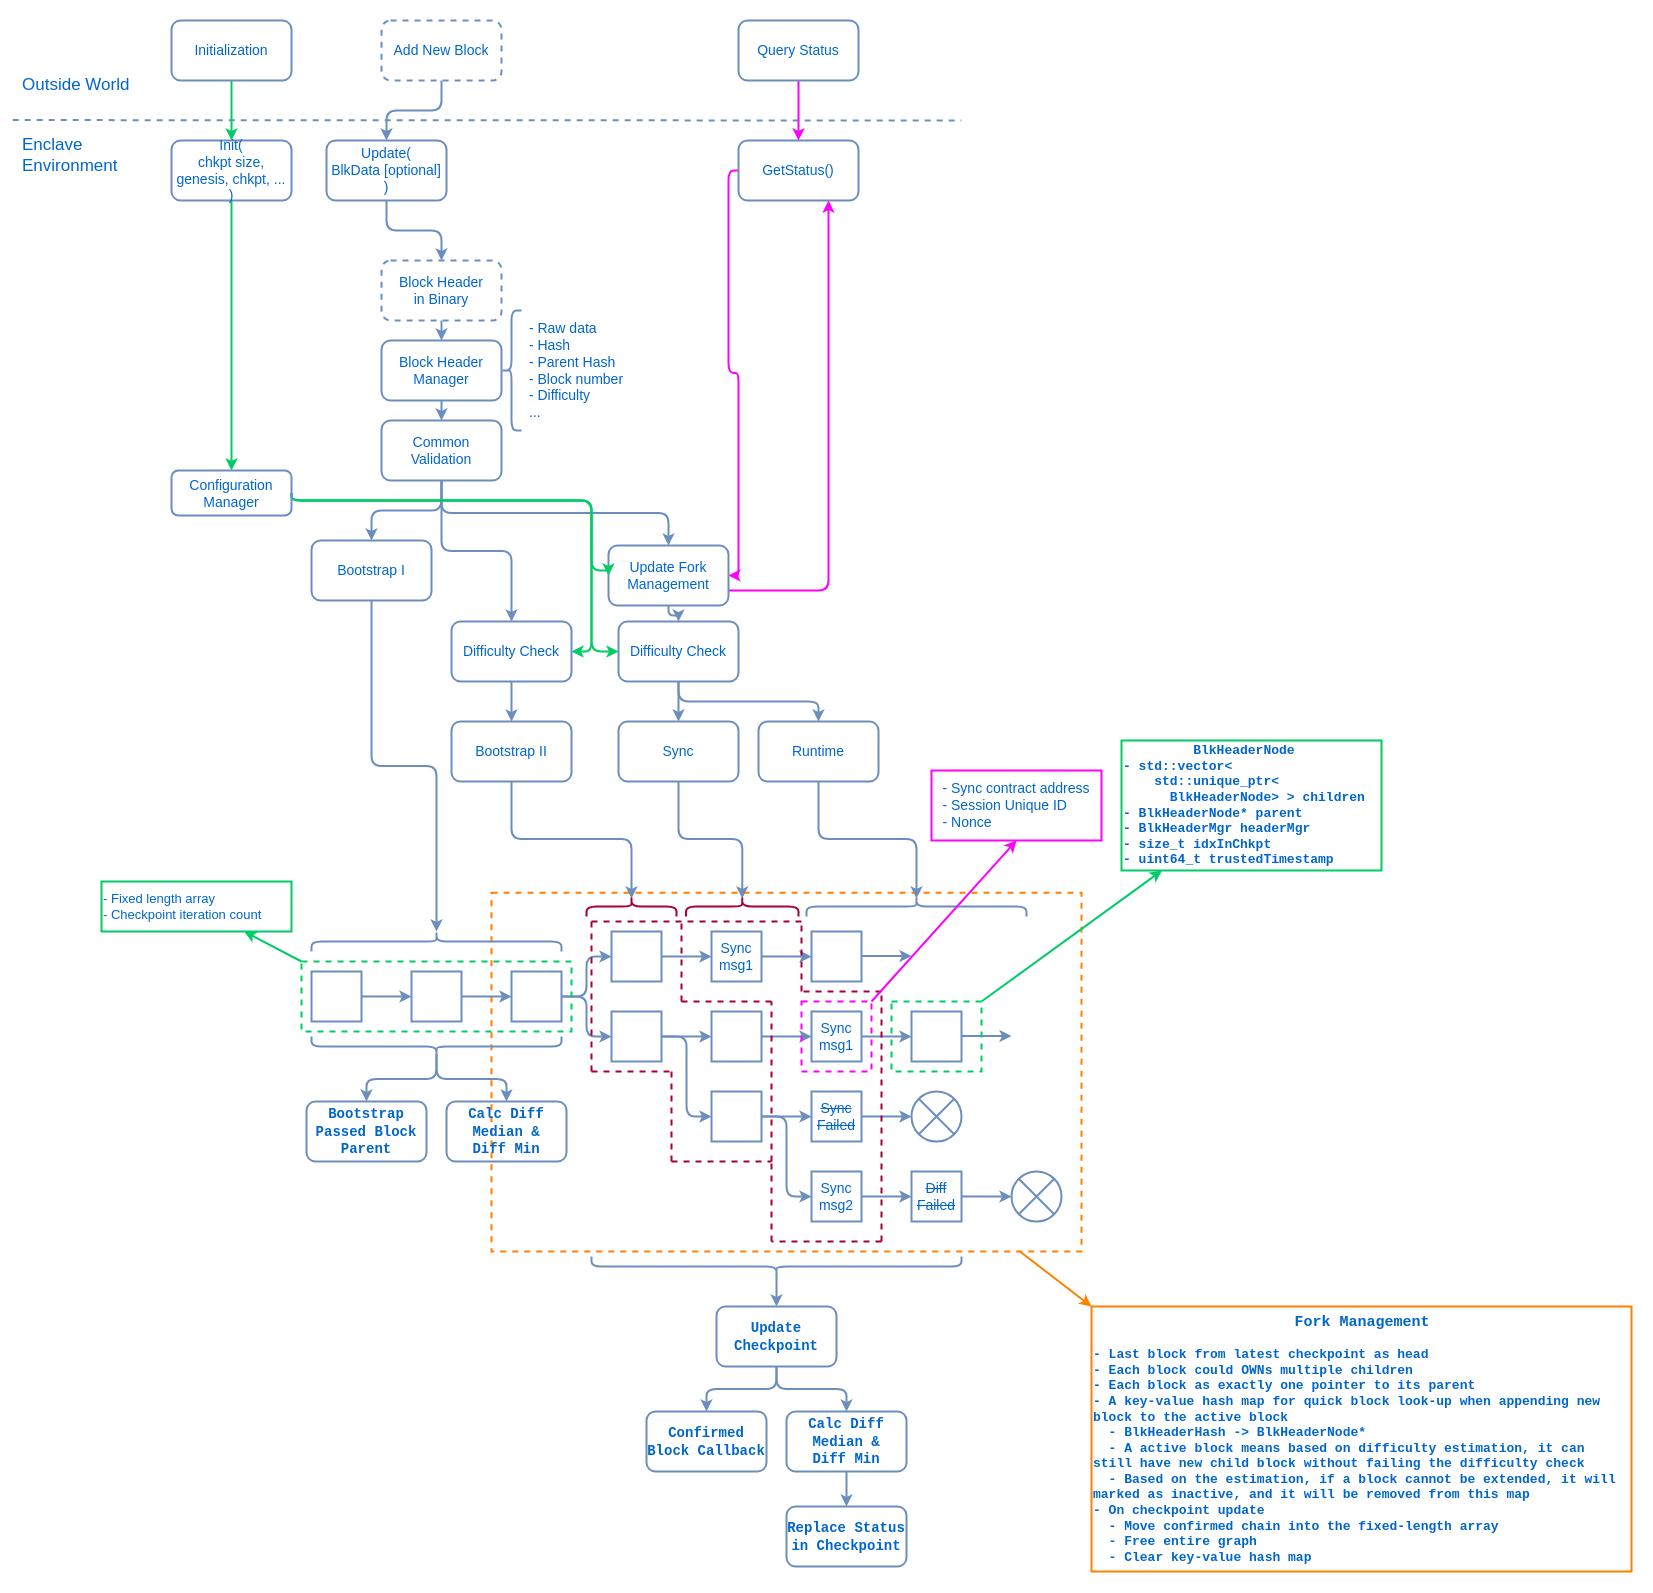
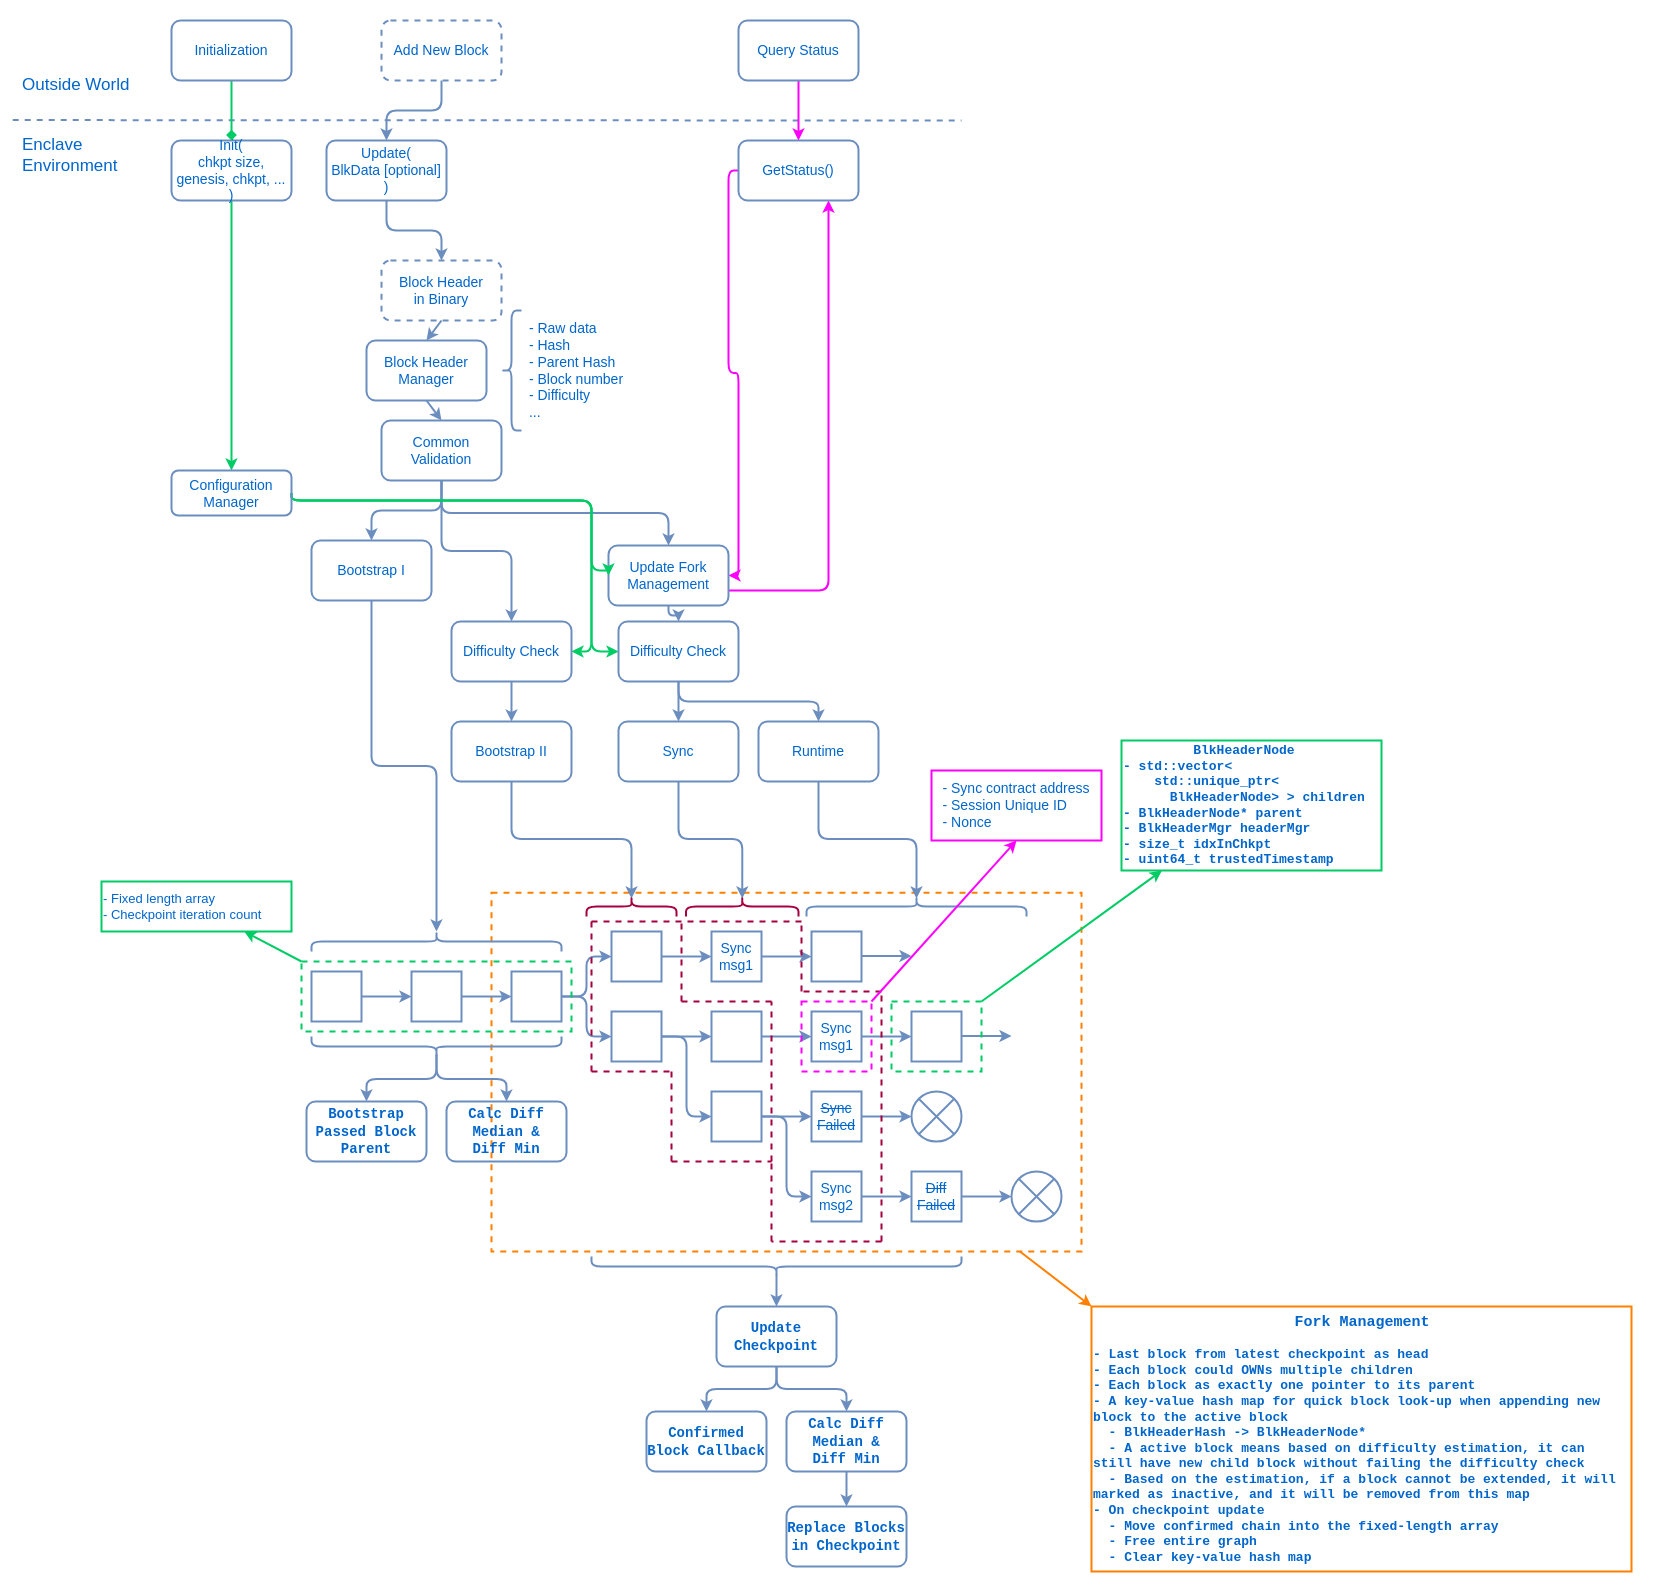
edge "Initialization" -> "Init( chkpt size, genesis, chkpt, ... )": arrowhead classic -> diamond
node "Block HeaderManager": moved (442, 371) -> (427, 371)
node "Replace Status in Checkpoint": label "Replace Status in Checkpoint" -> "Replace Blocks in Checkpoint"
